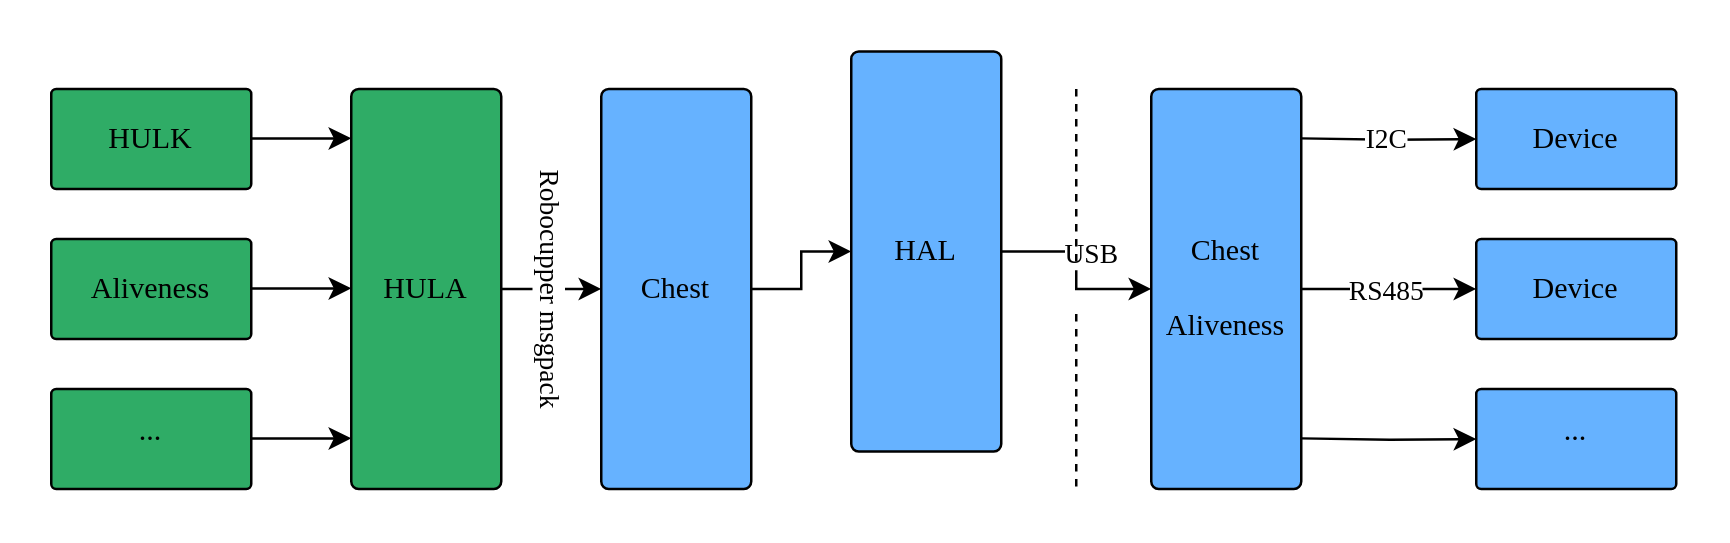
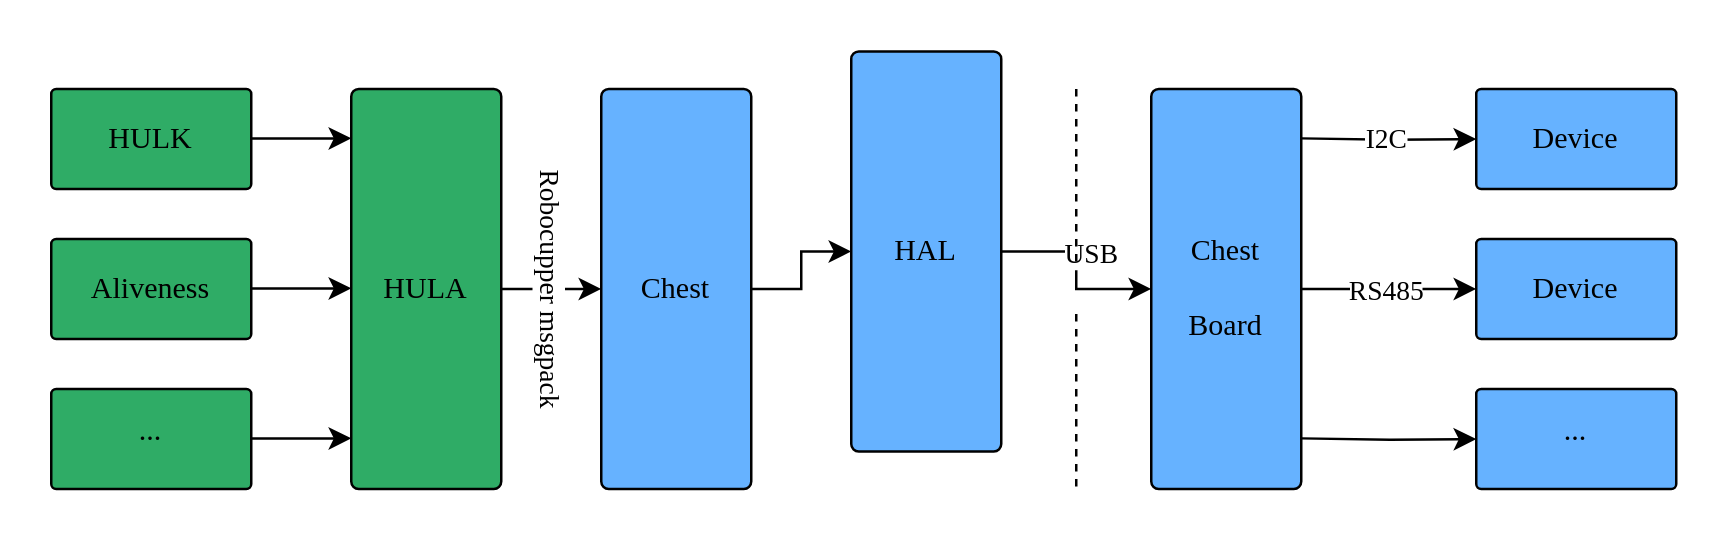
node "Chest Aliveness": label "Chest Aliveness" -> "Chest Board"
